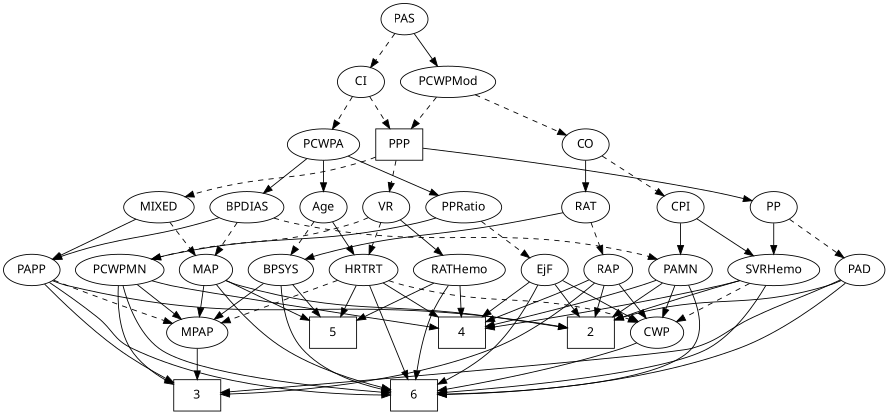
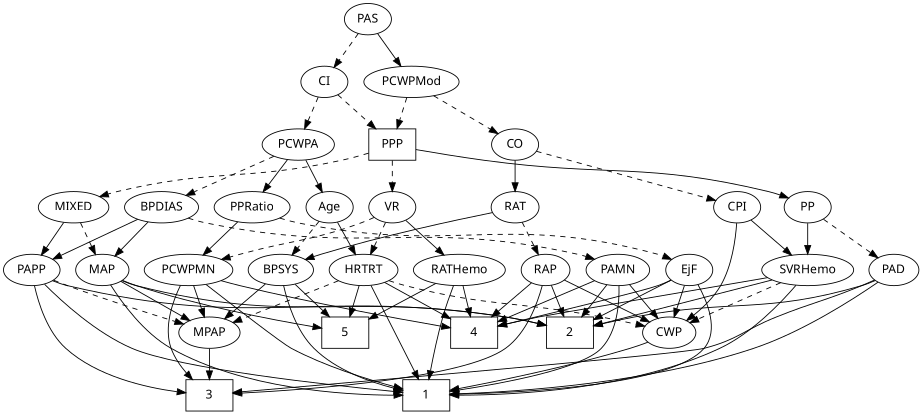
edge "PCWPA" -> "BPDIAS": style solid -> dashed
edge "CPI" -> "PAMN": now "CPI" -> "CWP"
edge "BPDIAS" -> "MAP": style dashed -> solid
node "6": label "6" -> "1"
